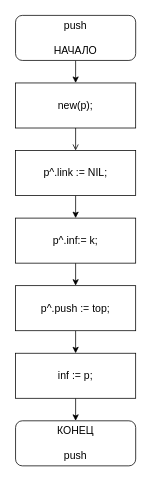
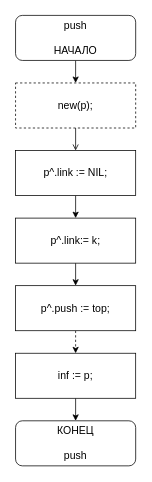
node "new(p);": style solid -> dashed
node "p^.inf:= k;": label "p^.inf:= k;" -> "p^.link:= k;"
edge "p^.push := top;" -> "inf := p;": style solid -> dashed
